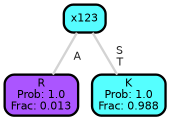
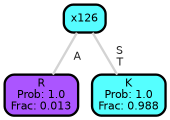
node "x123": label "x123" -> "x126"
